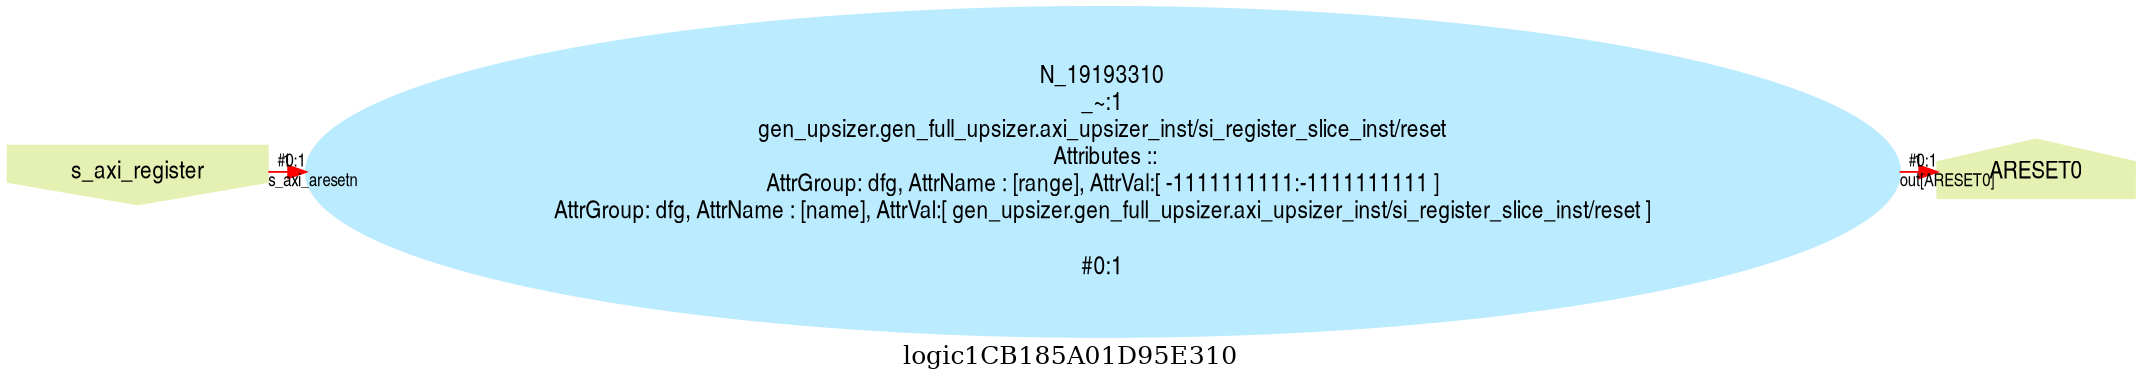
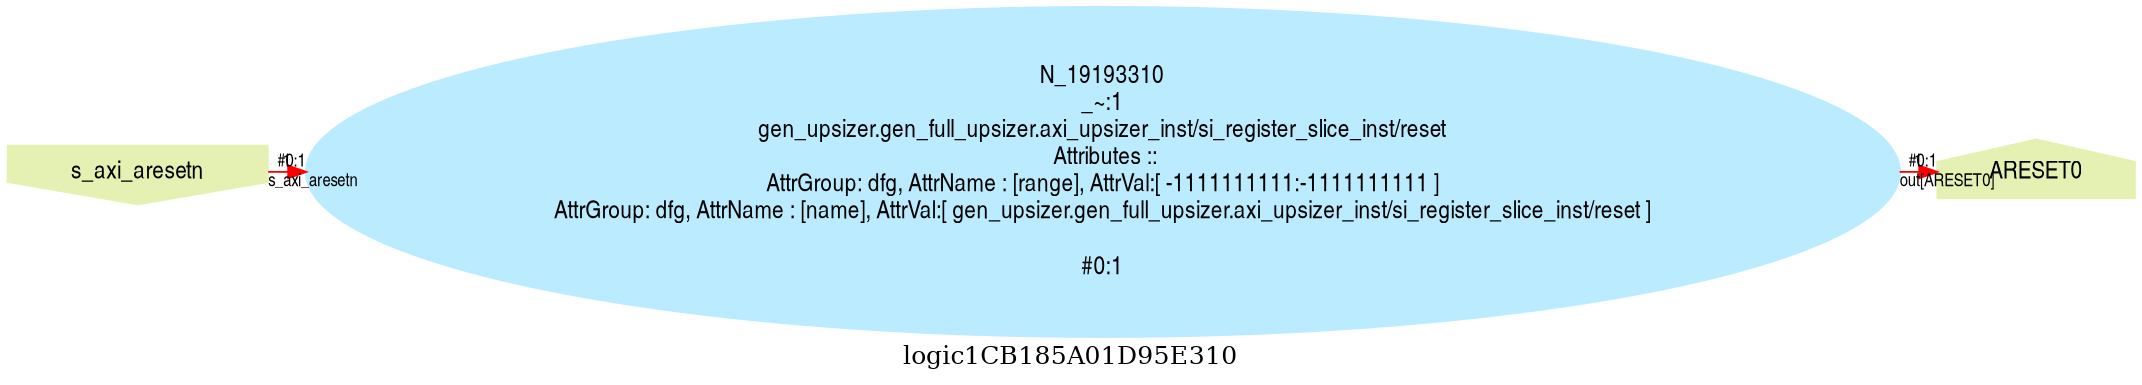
node "s_axi_register": label "s_axi_register" -> "s_axi_aresetn"
